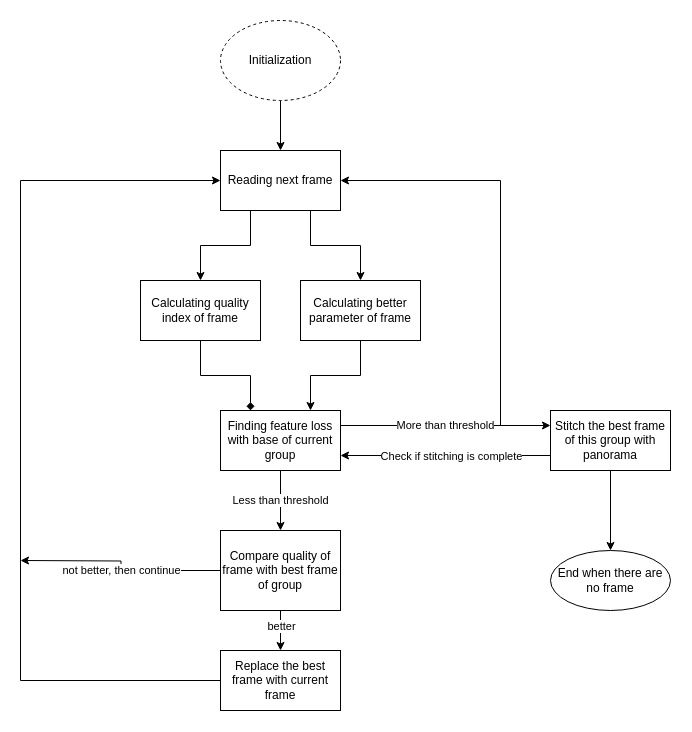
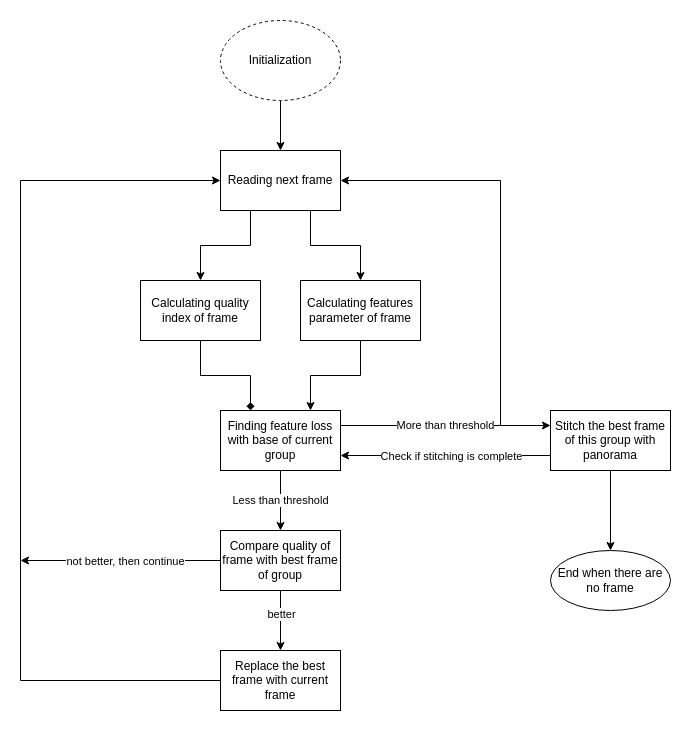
node "Calculating better parameter of frame": label "Calculating better parameter of frame" -> "Calculating features parameter of frame"
node "Compare quality of frame with best frame of group": size 120x80 -> 120x60
